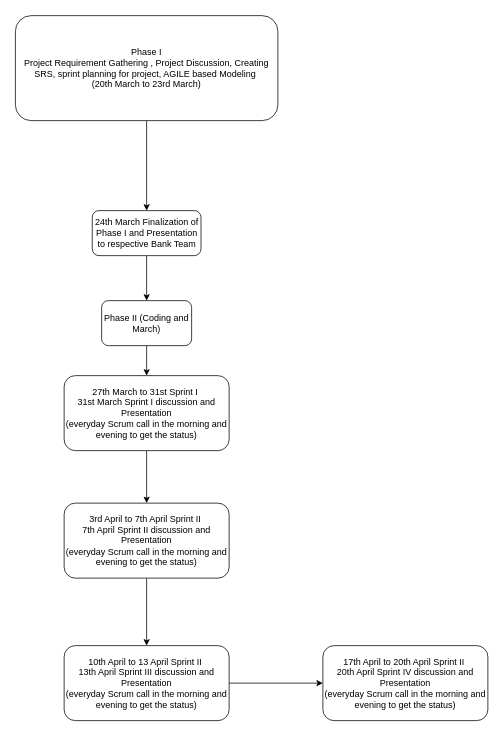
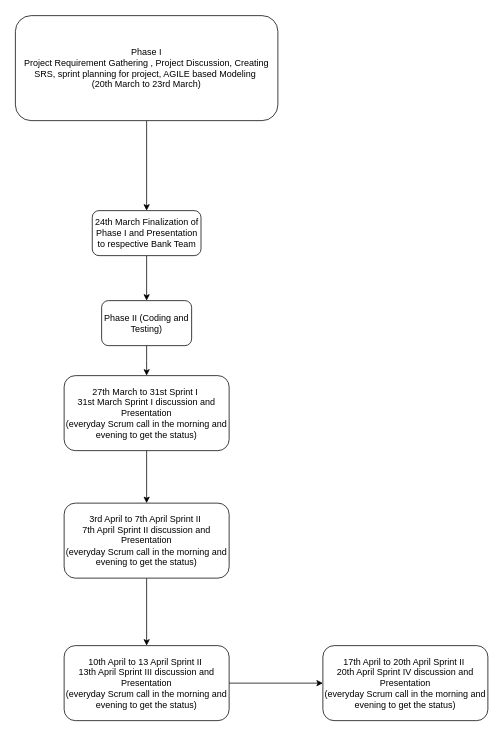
node "Phase II (Coding and March)": label "Phase II (Coding and March)" -> "Phase II (Coding and Testing)"
